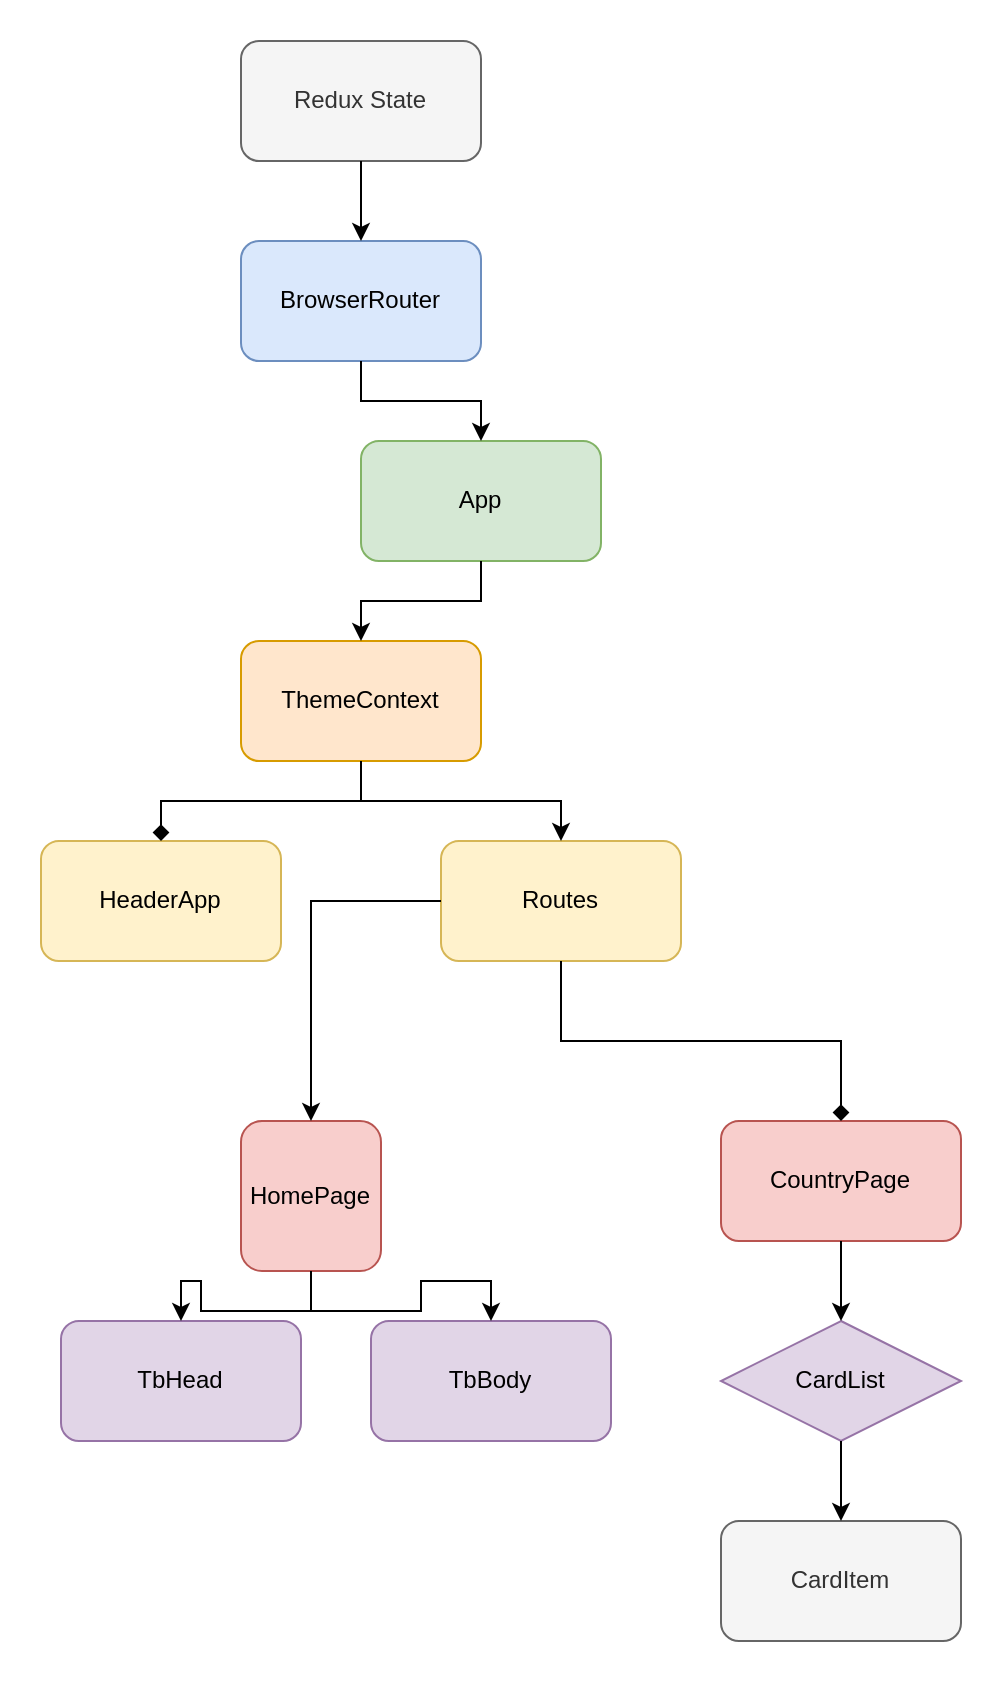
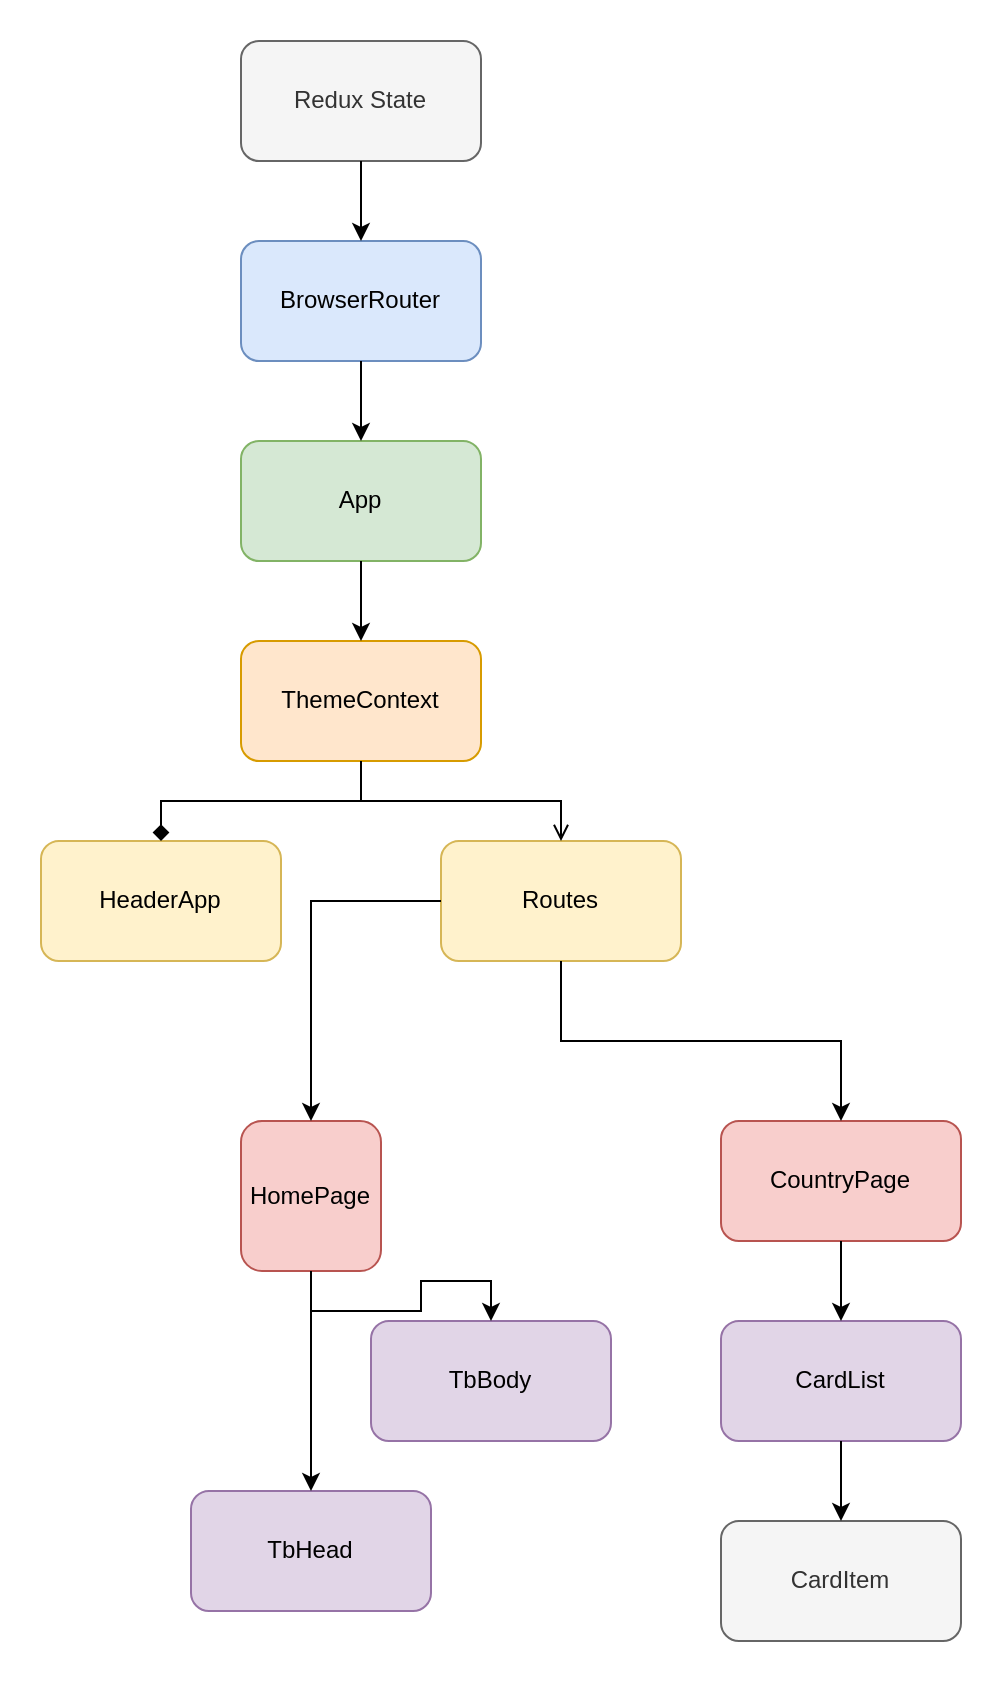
node "App": moved (481, 501) -> (361, 501)
edge "ThemeContext" -> "Routes": arrowhead classic -> open
edge "Routes" -> "CountryPage": arrowhead diamond -> classic
node "TbHead": moved (181, 1381) -> (311, 1551)
node "CardList": shape diamond -> rounded rectangle
